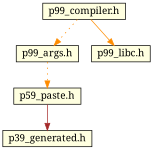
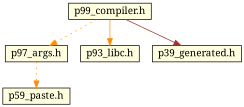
node "p99_args.h": label "p99_args.h" -> "p97_args.h"
node "p99_libc.h": label "p99_libc.h" -> "p93_libc.h"
edge "p59_paste.h" -> "p39_generated.h": now "p99_compiler.h" -> "p39_generated.h"
